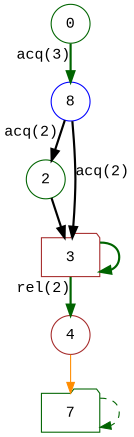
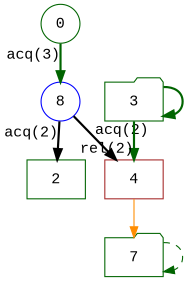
edge "8" -> "3": now "8" -> "4"
node "2": shape circle -> box
edge "2" -> "3": removed
node "3": color brown -> darkgreen
node "4": shape circle -> box
